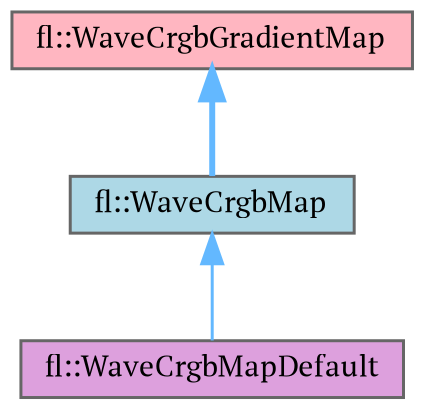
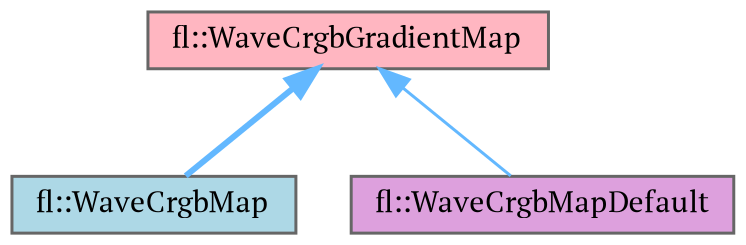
edge "fl::WaveCrgbMapDefault" -> "fl::WaveCrgbMap": now "fl::WaveCrgbMapDefault" -> "fl::WaveCrgbGradientMap"
